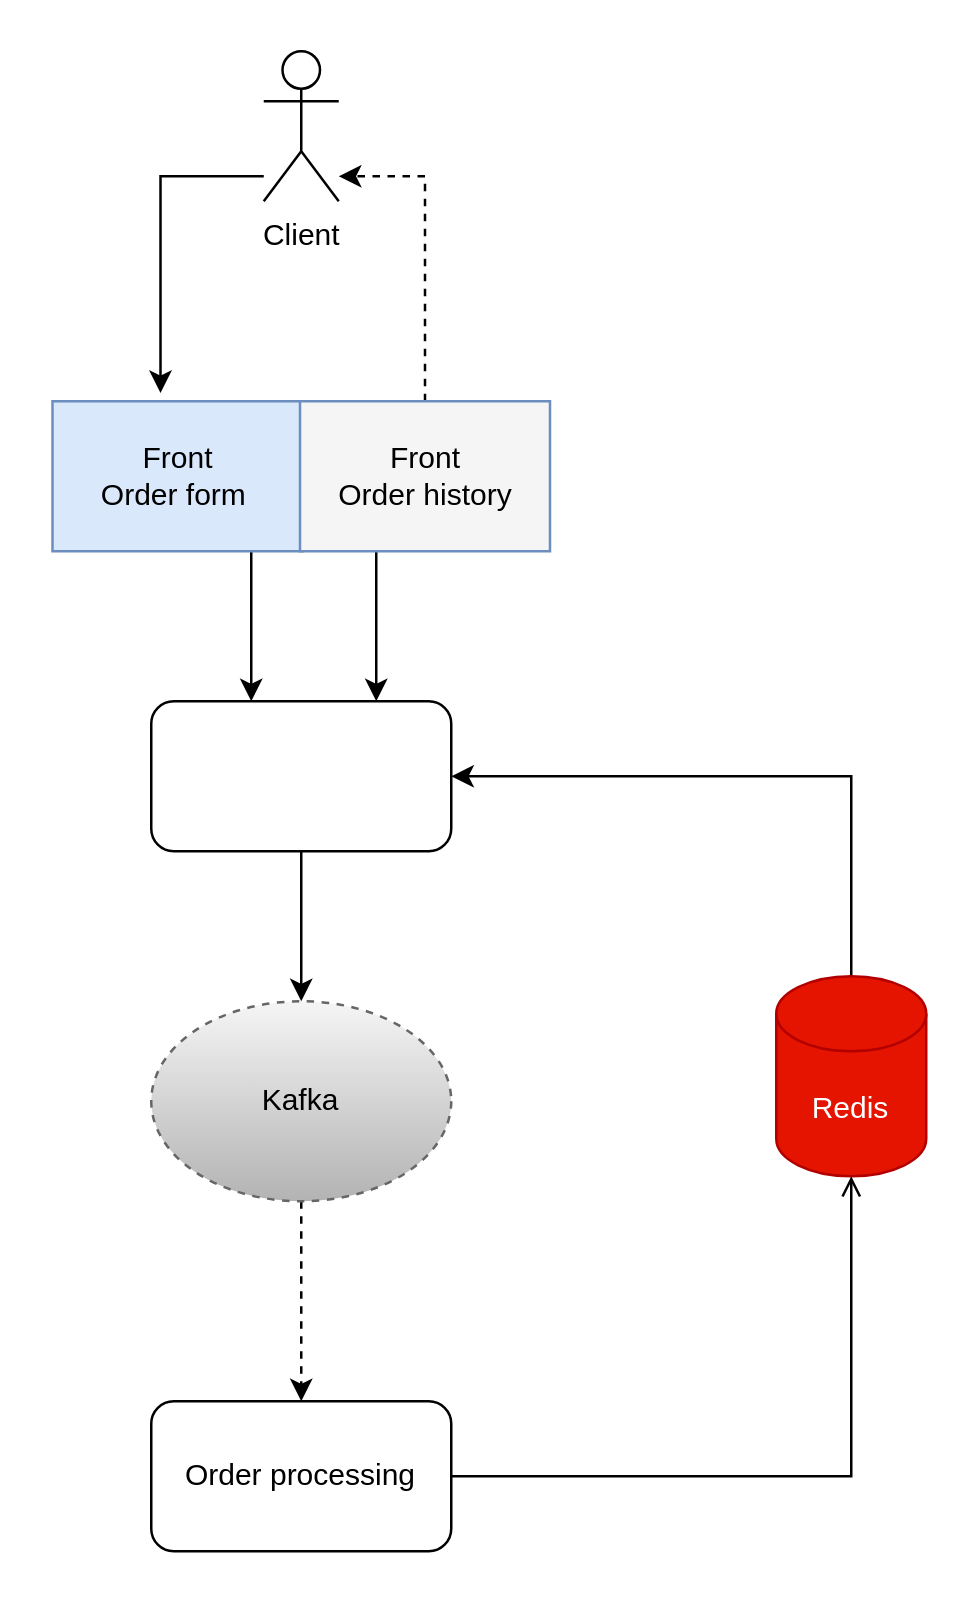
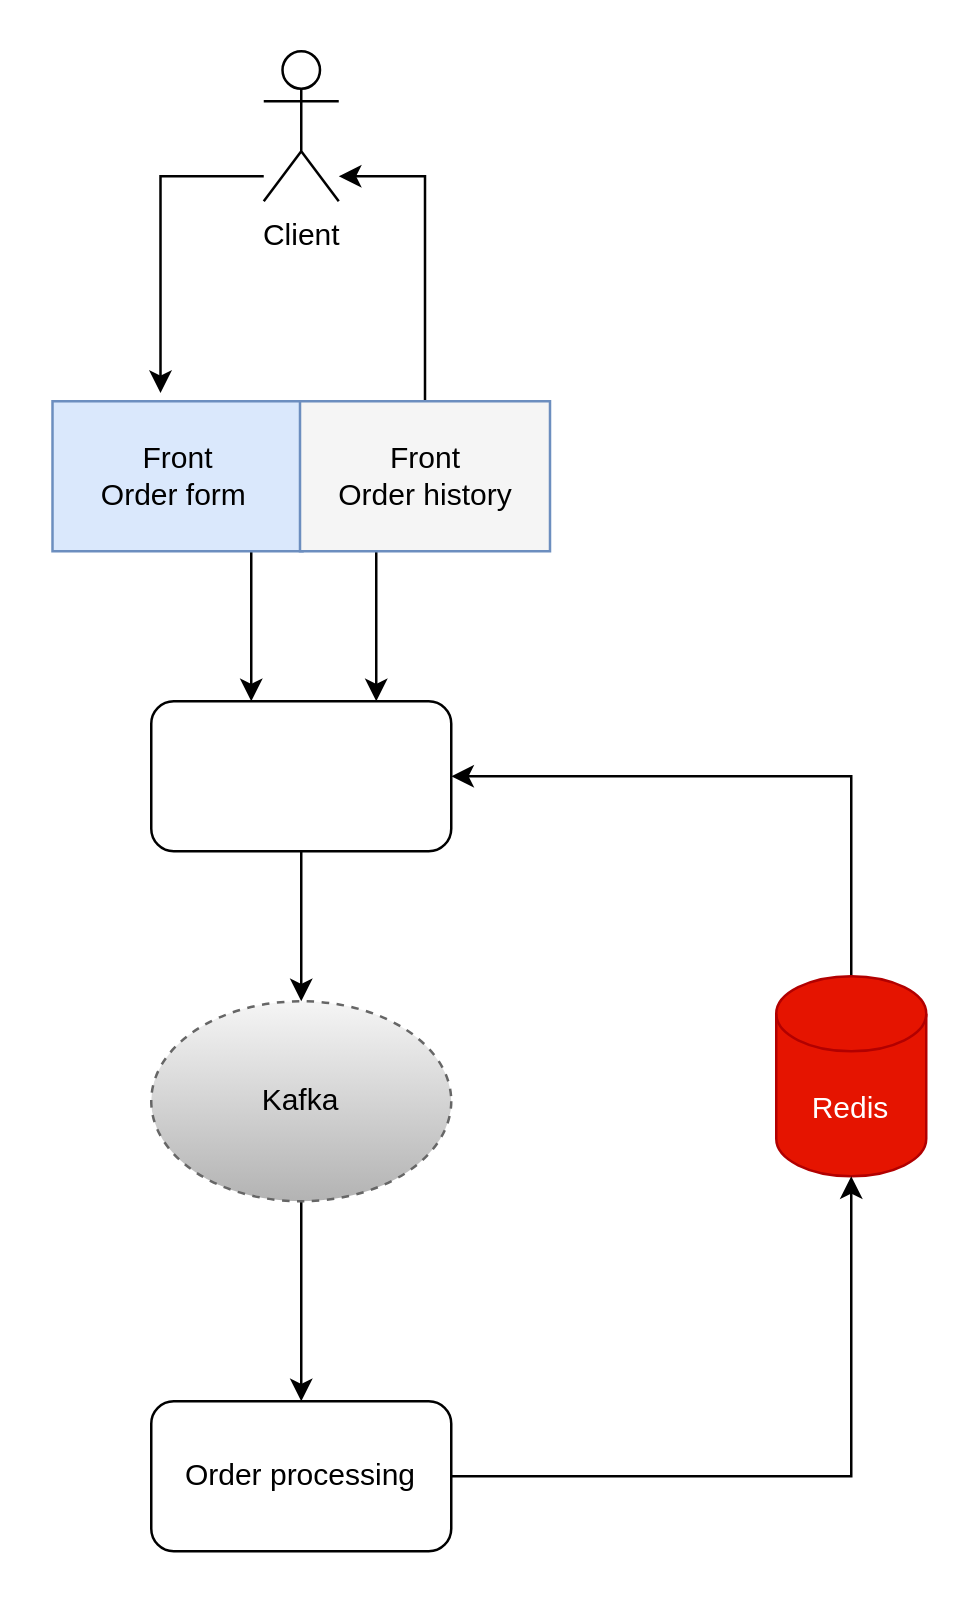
edge "Front Order history" -> "Client": style dashed -> solid
edge "Order processing" -> "Redis": arrowhead open -> classic
edge "Kafka" -> "Order processing": style dashed -> solid
